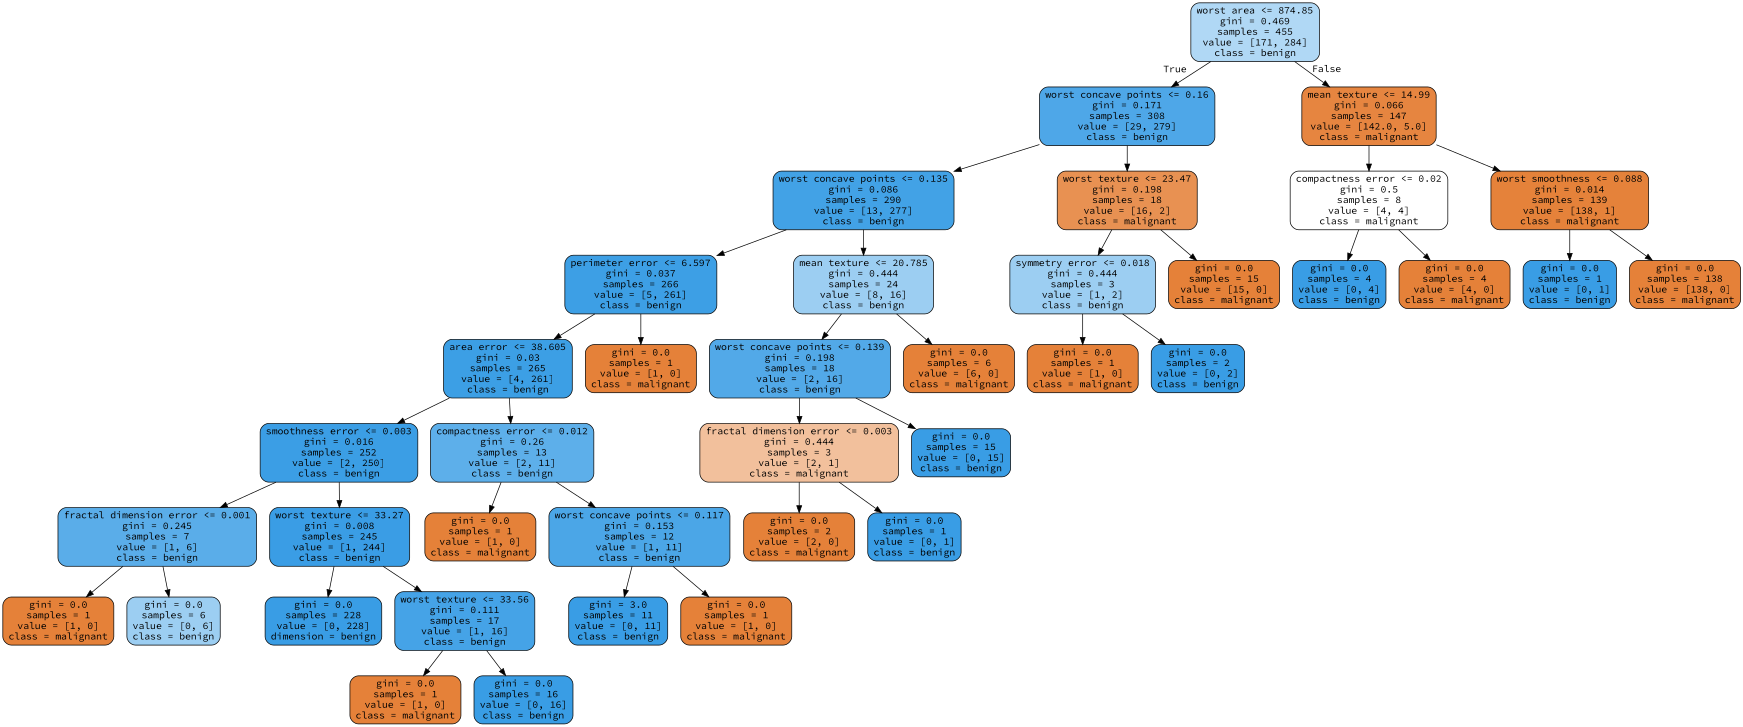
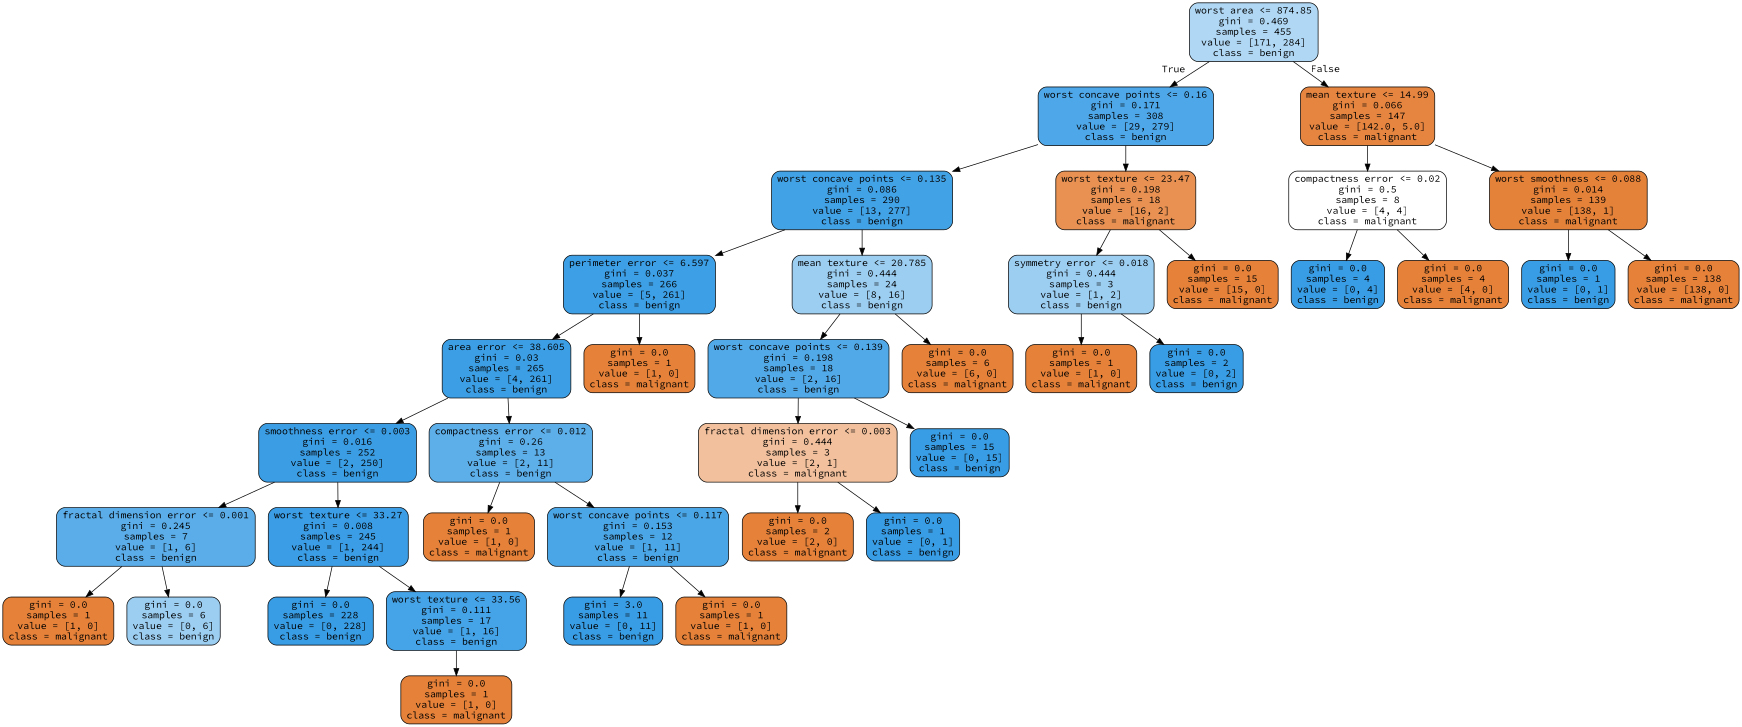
node "gini = 0.0 samples = 228 value = [0, 228] dimension = benign": label "gini = 0.0 samples = 228 value = [0, 228] dimension = benign" -> "gini = 0.0 samples = 228 value = [0, 228] class = benign"
node "gini = 0.0 samples = 16 value = [0, 16] class = benign": removed
